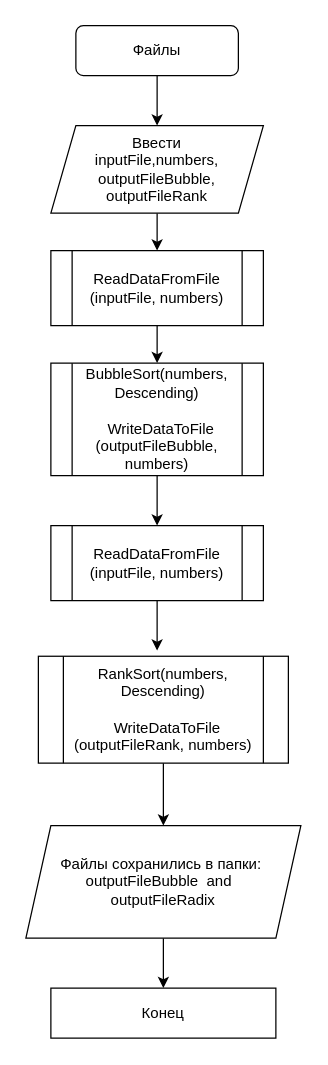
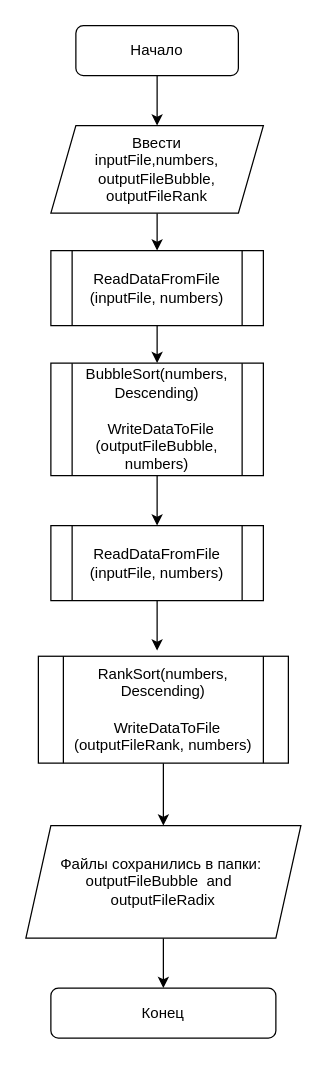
node "Файлы": label "Файлы" -> "Начало"
node "Конец": shape rectangle -> rounded rectangle
